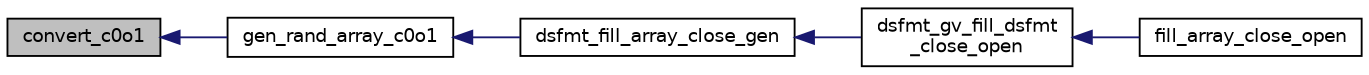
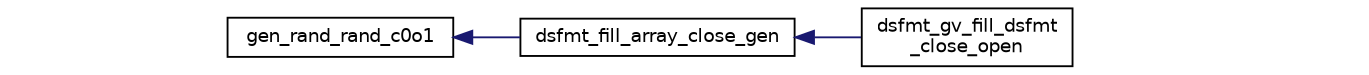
node "convert_c0o1": removed
node "gen_rand_array_c0o1": label "gen_rand_array_c0o1" -> "gen_rand_rand_c0o1"
node "fill_array_close_open": removed
